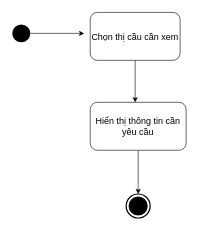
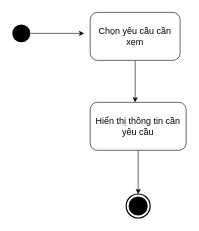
node "Chọn thị cầu cần xem": label "Chọn thị cầu cần xem" -> "Chọn yêu cầu cần xem"
